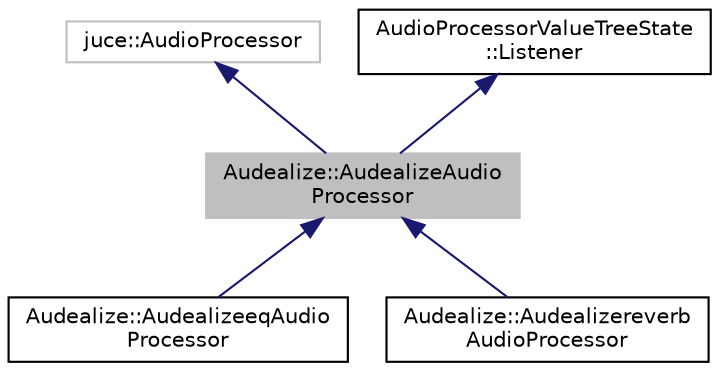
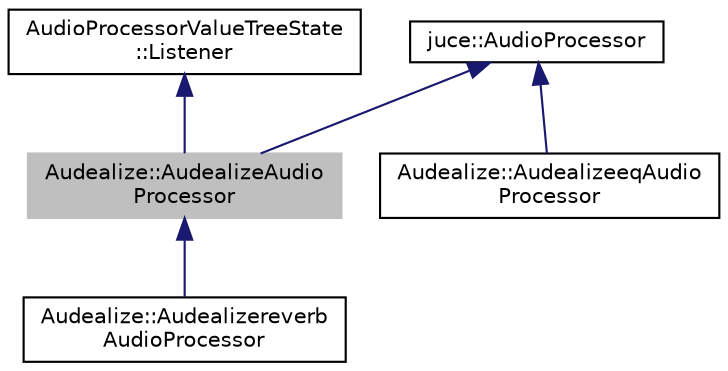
node "juce::AudioProcessor": color grey75 -> black
edge "Audealize::AudealizeeqAudio Processor" -> "Audealize::AudealizeAudio Processor": now "Audealize::AudealizeeqAudio Processor" -> "juce::AudioProcessor"
